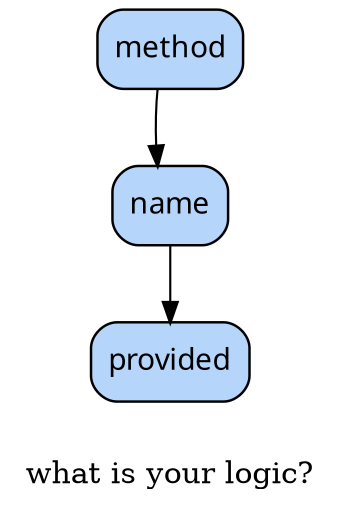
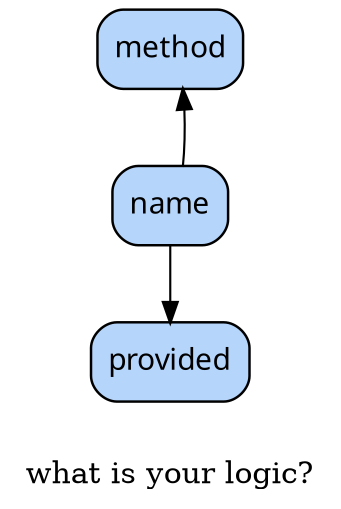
edge "method" -> "name": reversed
